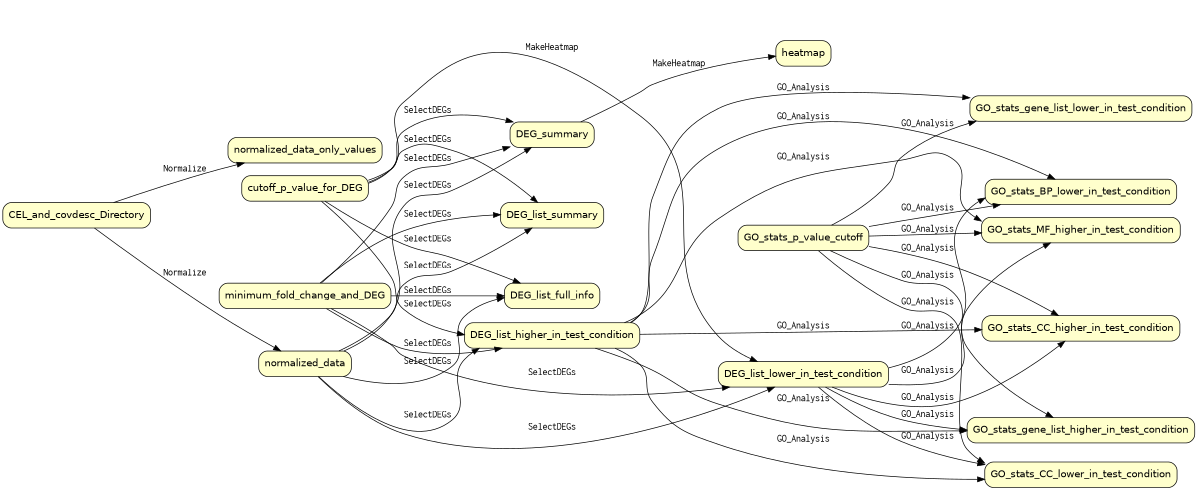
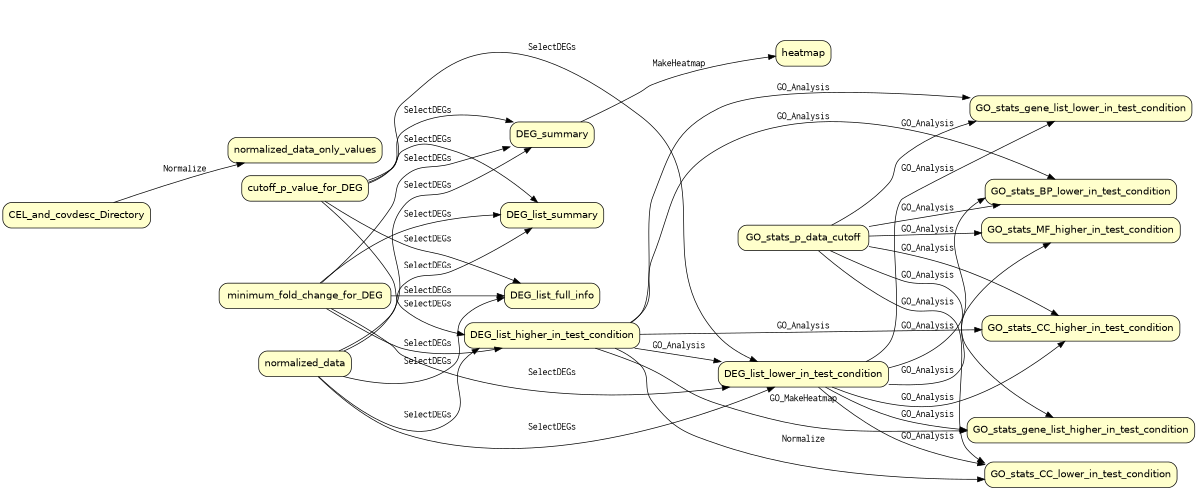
edge "cutoff_p_value_for_DEG" -> "DEG_list_lower_in_test_condition": label "MakeHeatmap" -> "SelectDEGs"
edge "DEG_list_higher_in_test_condition" -> "GO_stats_MF_higher_in_test_condition": now "DEG_list_higher_in_test_condition" -> "DEG_list_lower_in_test_condition"
edge "DEG_list_lower_in_test_condition" -> "GO_stats_gene_list_lower_in_test_condition": added, label "GO_Analysis"
node "GO_stats_p_value_cutoff": label "GO_stats_p_value_cutoff" -> "GO_stats_p_data_cutoff"
edge "CEL_and_covdesc_Directory" -> "normalized_data": removed, label "Normalize"
node "minimum_fold_change_and_DEG": label "minimum_fold_change_and_DEG" -> "minimum_fold_change_for_DEG"
edge "DEG_list_higher_in_test_condition" -> "GO_stats_gene_list_higher_in_test_condition": label "GO_Analysis" -> "GO_MakeHeatmap"
edge "DEG_list_higher_in_test_condition" -> "GO_stats_CC_lower_in_test_condition": label "GO_Analysis" -> "Normalize"
